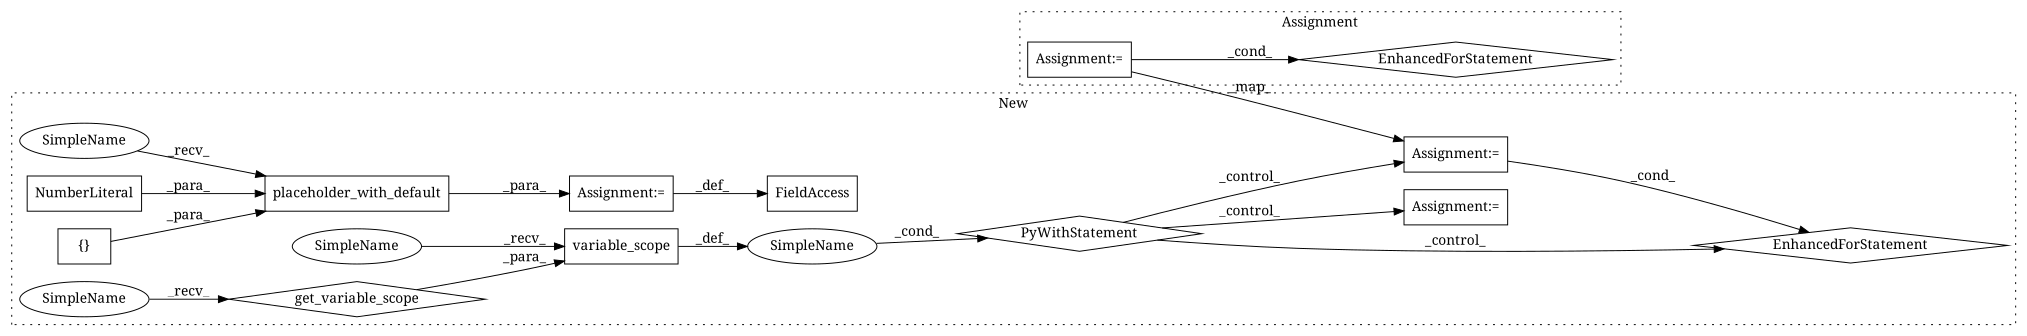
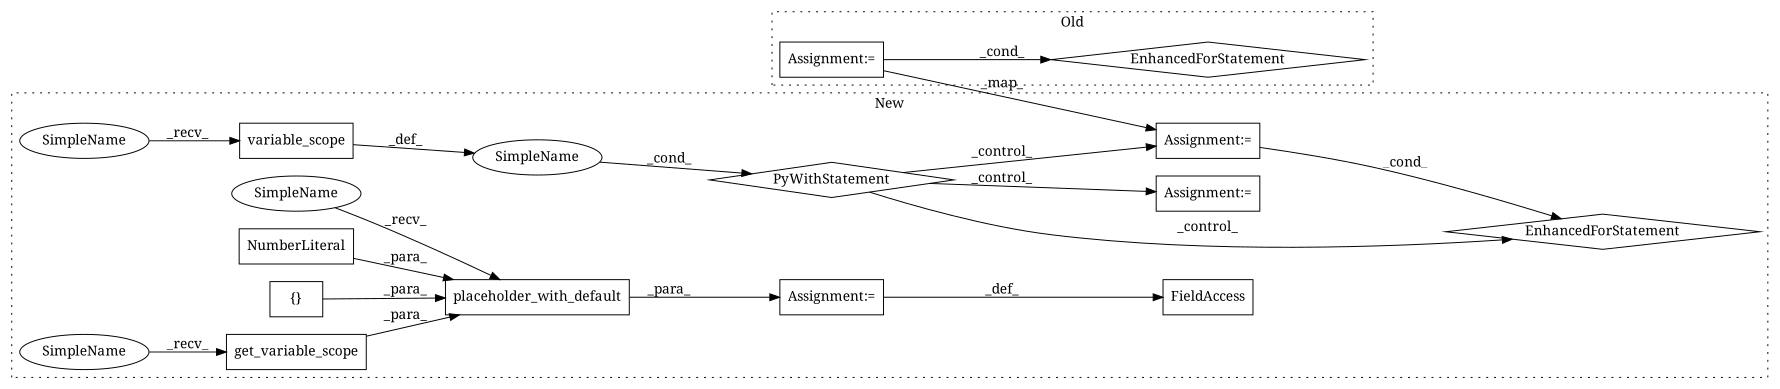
cluster "Assignment": label "Assignment" -> "Old"
edge "get_variable_scope" -> "variable_scope": now "get_variable_scope" -> "placeholder_with_default"
node "get_variable_scope": shape diamond -> box
